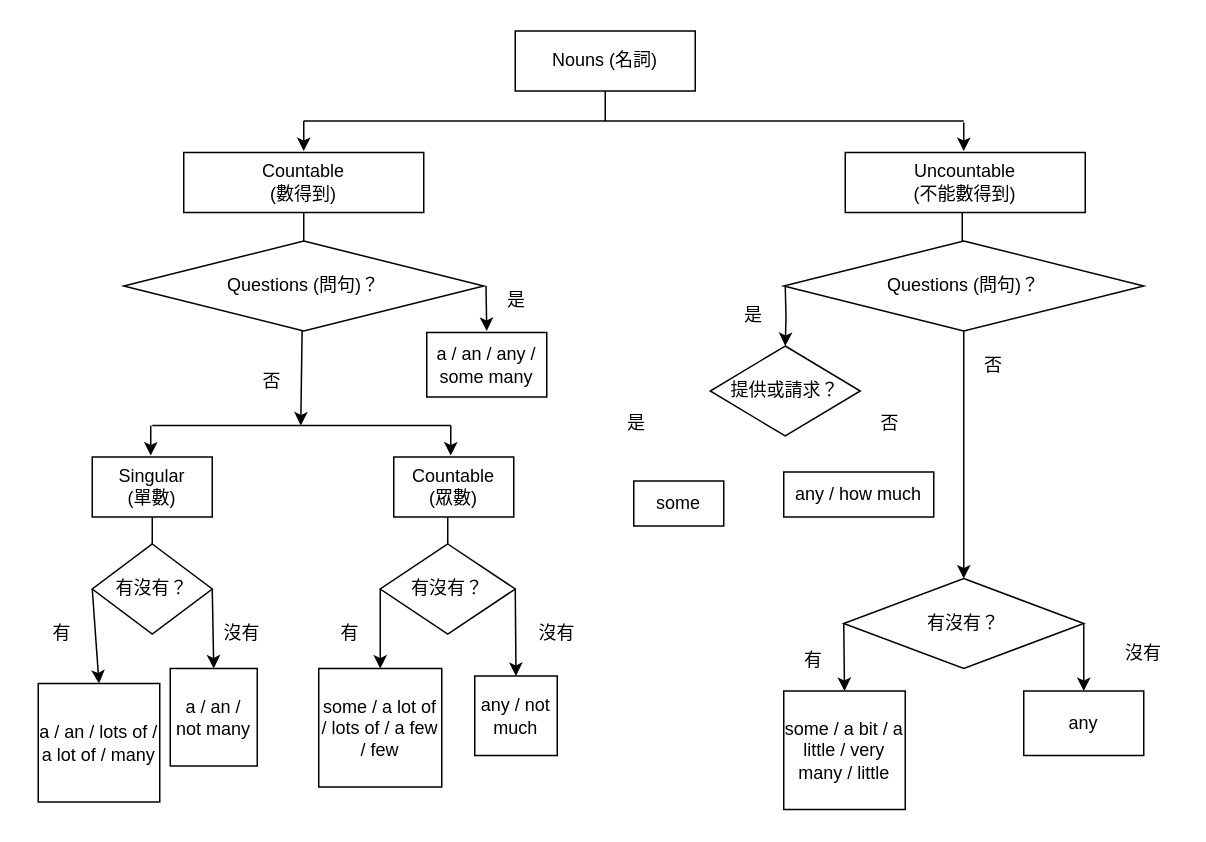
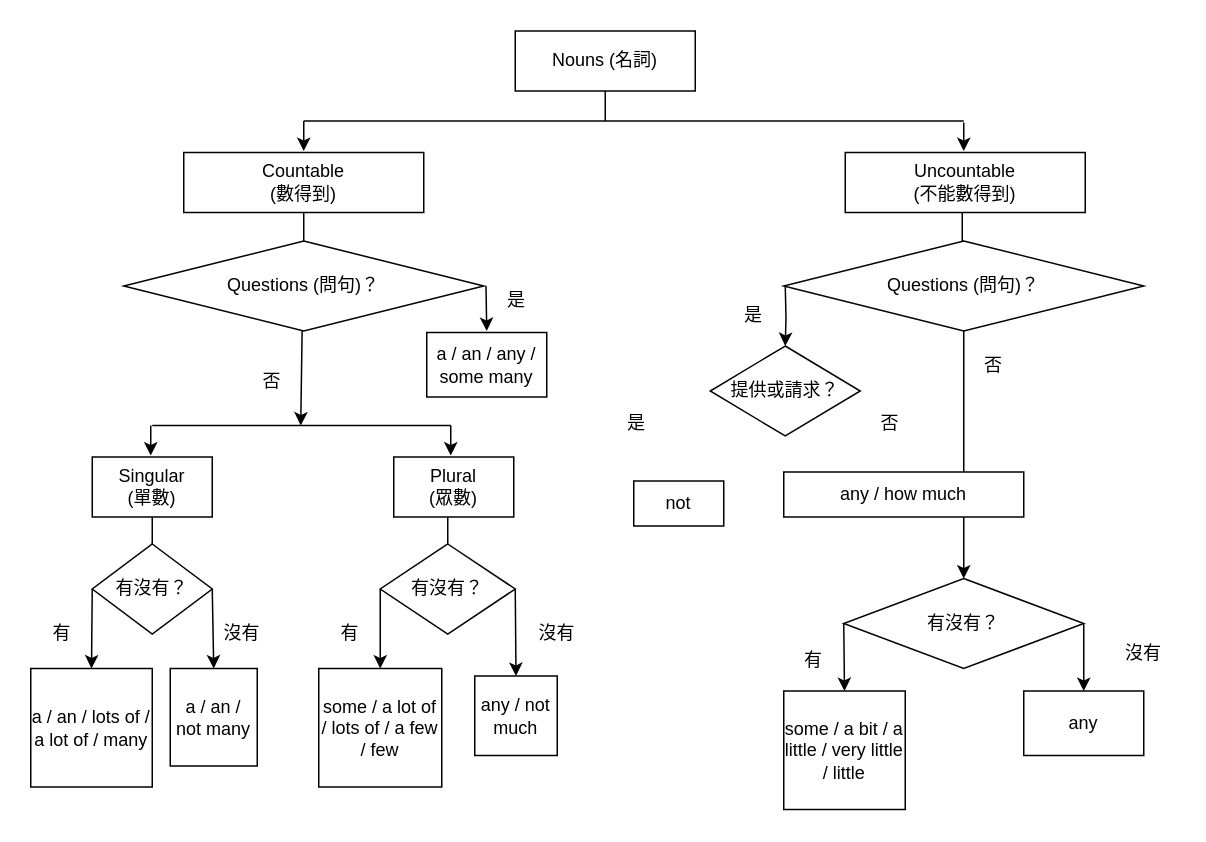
node "Countable (眾數)": label "Countable (眾數)" -> "Plural (眾數)"
node "any / how much": size 150x45 -> 240x45
node "some": label "some" -> "not"
node "a / an / lots of / a lot of / many": moved (99, 743) -> (92, 728)
node "some / a bit / a little / very many / little": label "some / a bit / a little / very many / little" -> "some / a bit / a little / very little / little"
